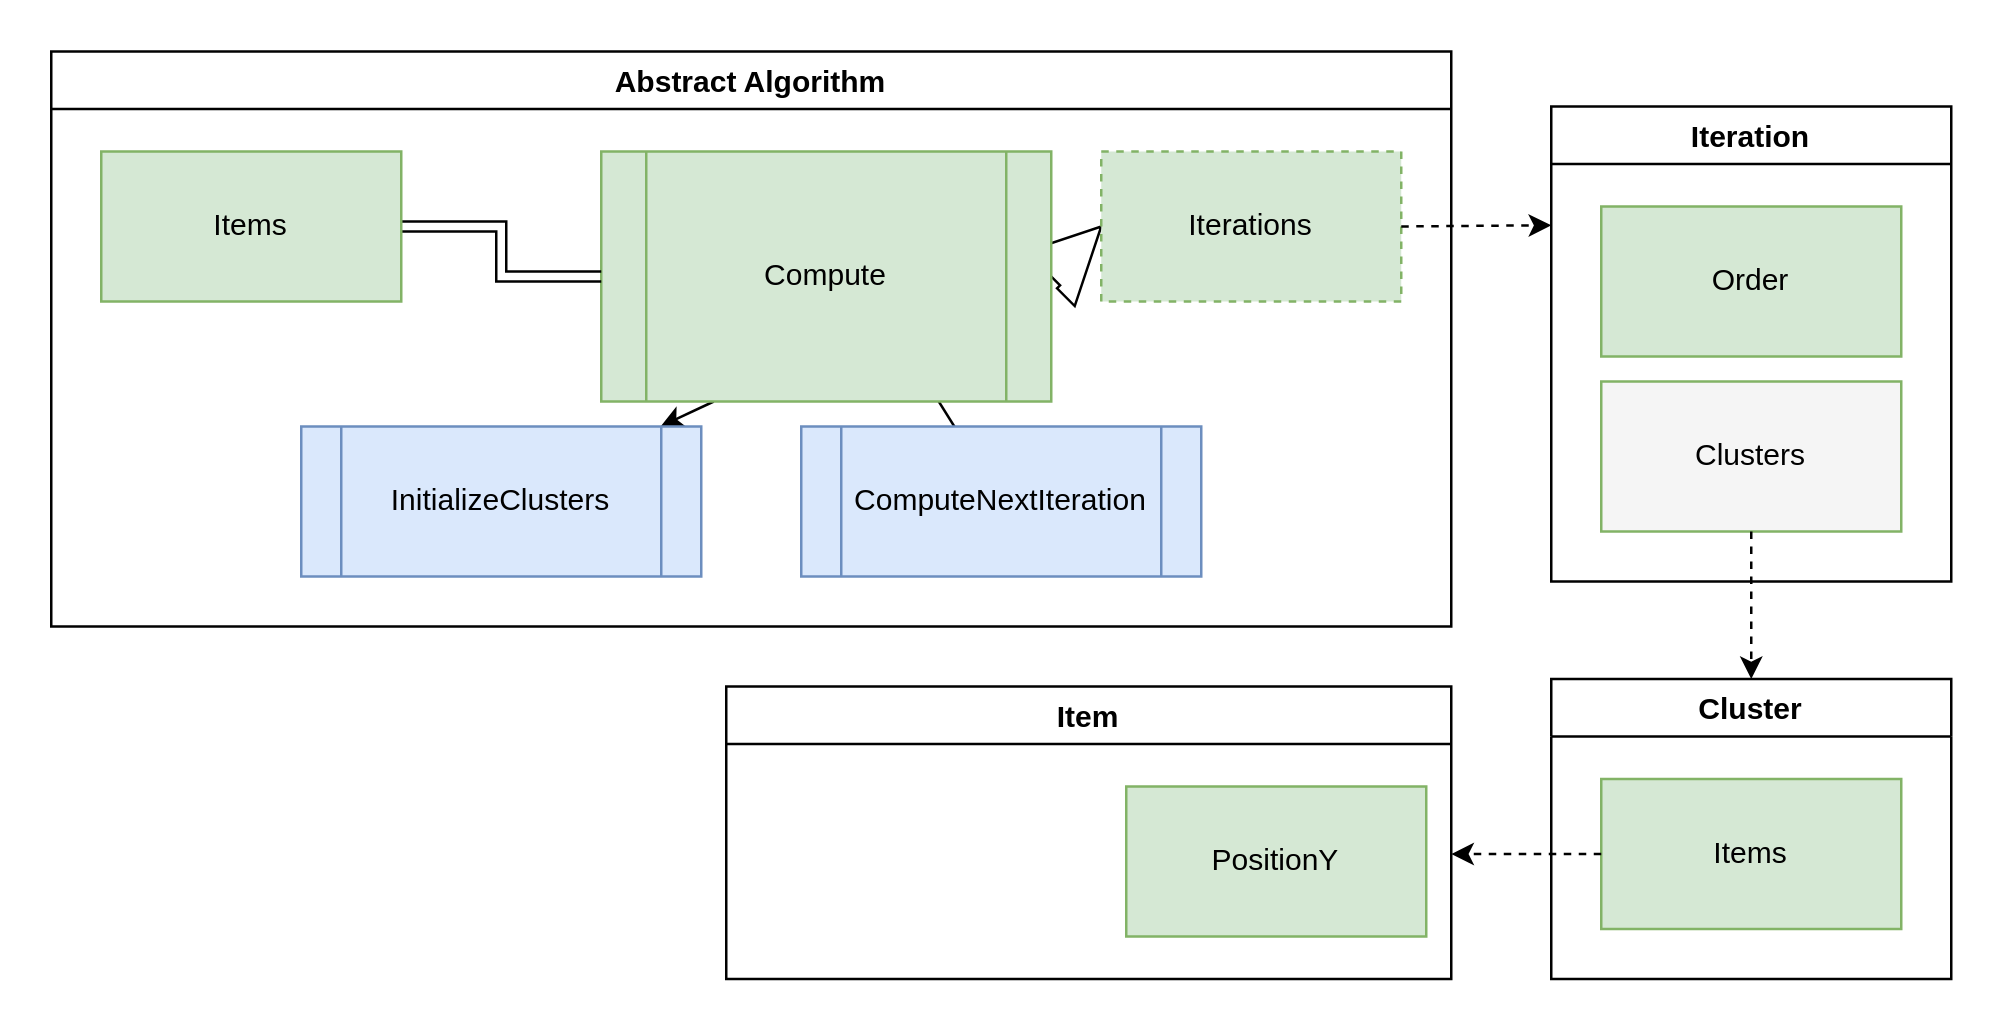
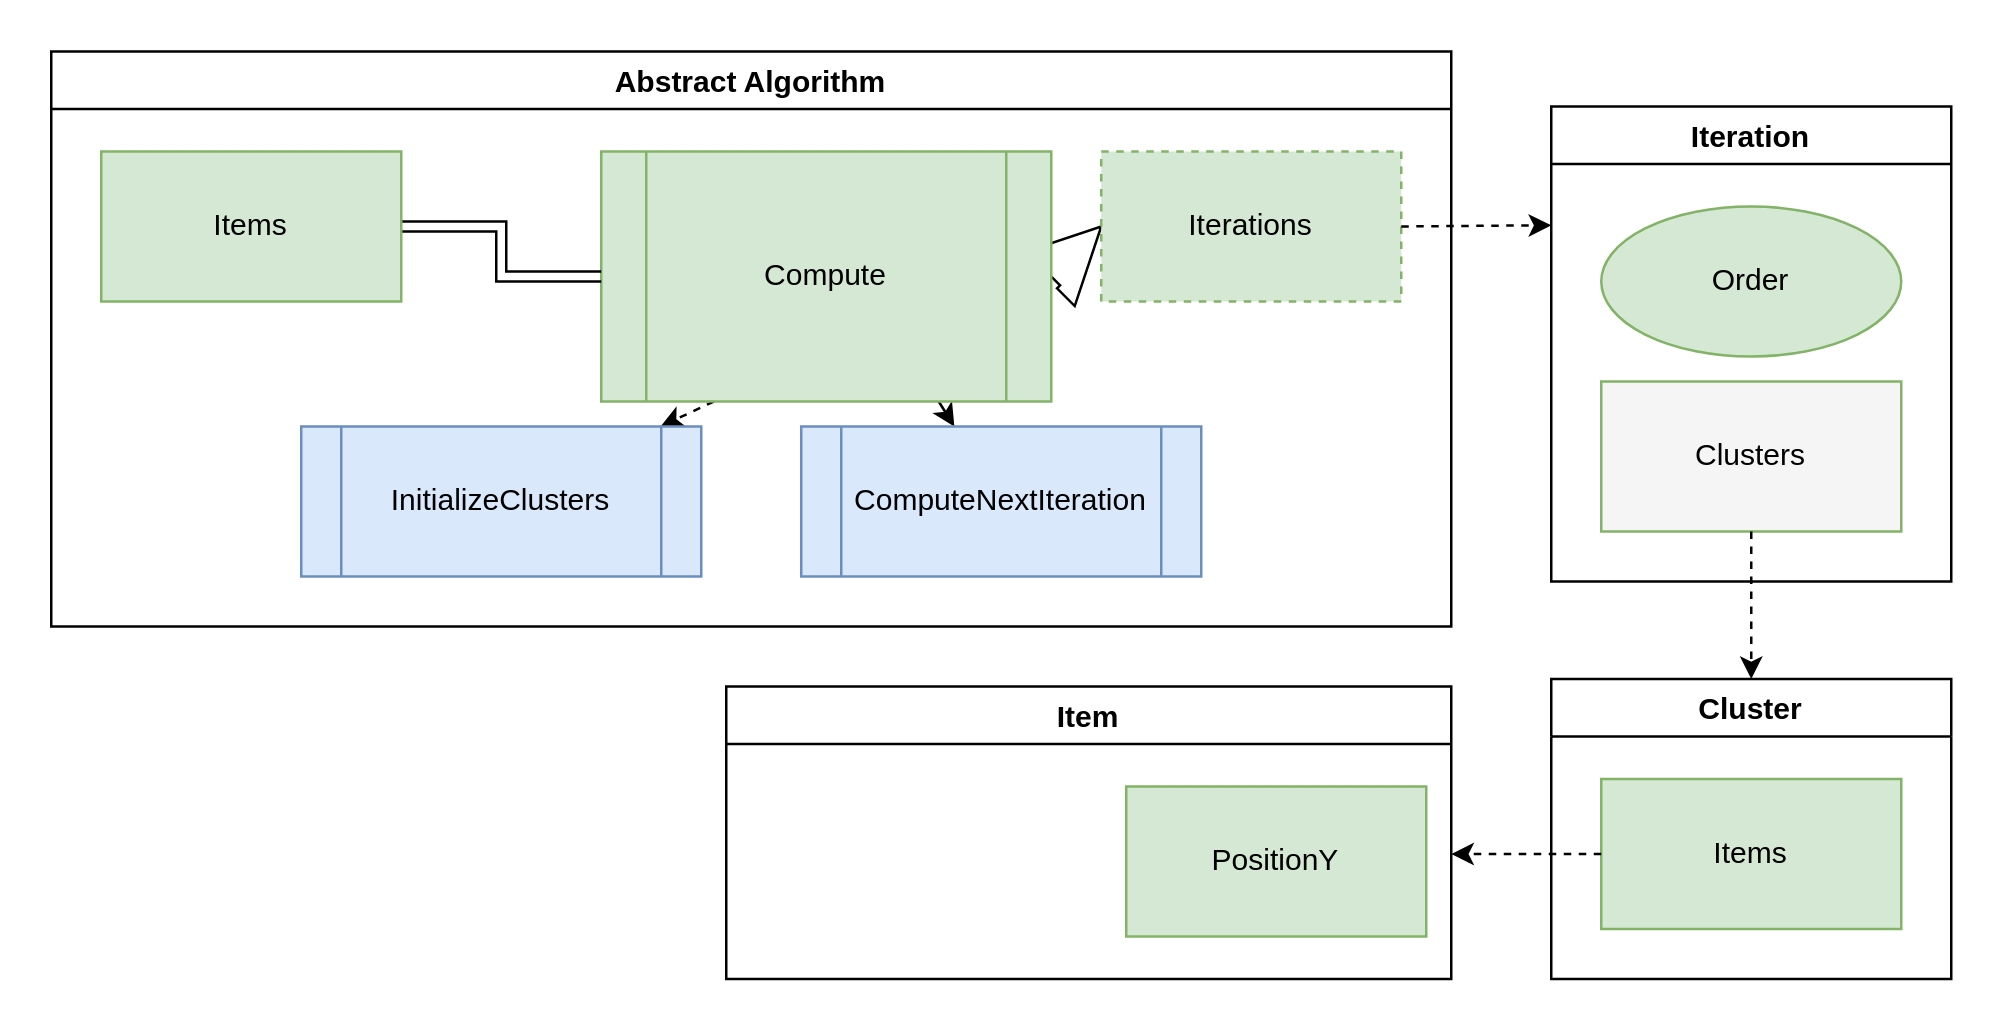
node "Order": shape rectangle -> ellipse
edge "Compute" -> "InitializeClusters": style solid -> dashed
edge "Compute" -- "ComputeNextIteration": arrowhead none -> classic
